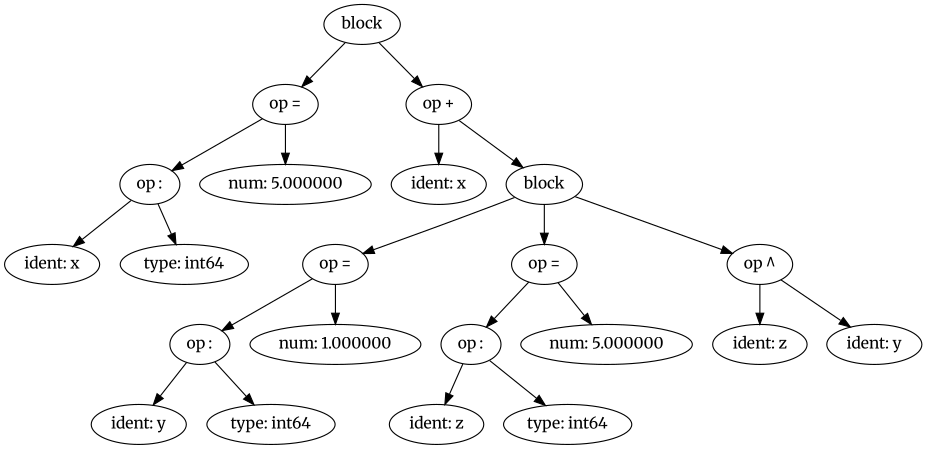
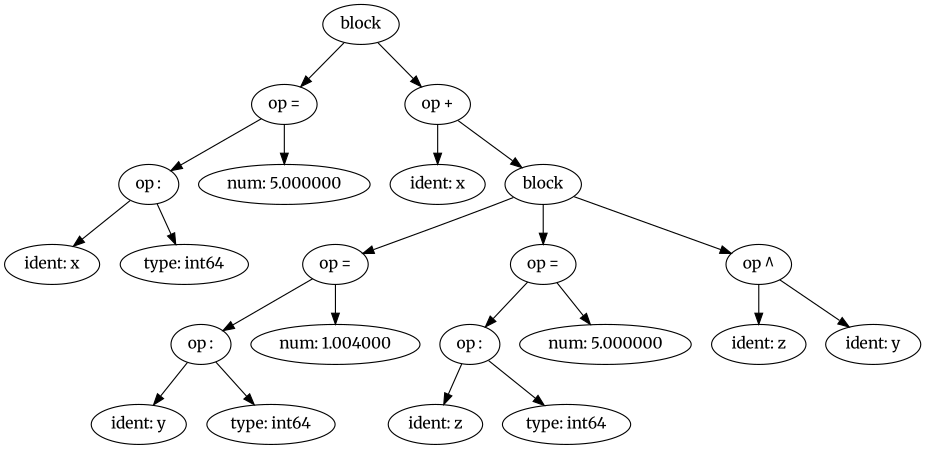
node "num: 1.000000": label "num: 1.000000" -> "num: 1.004000"
